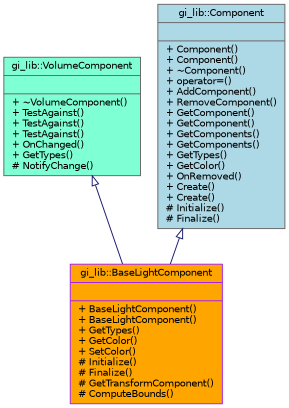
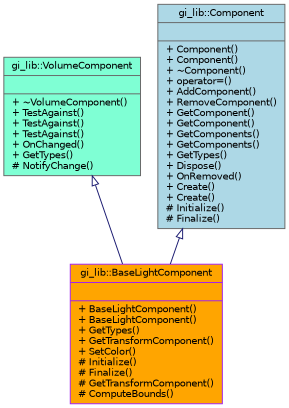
node "gi_lib::Component": text "+ GetColor()" -> "+ Dispose()"
node "gi_lib::BaseLightComponent": text "+ GetColor()" -> "+ GetTransformComponent()"
